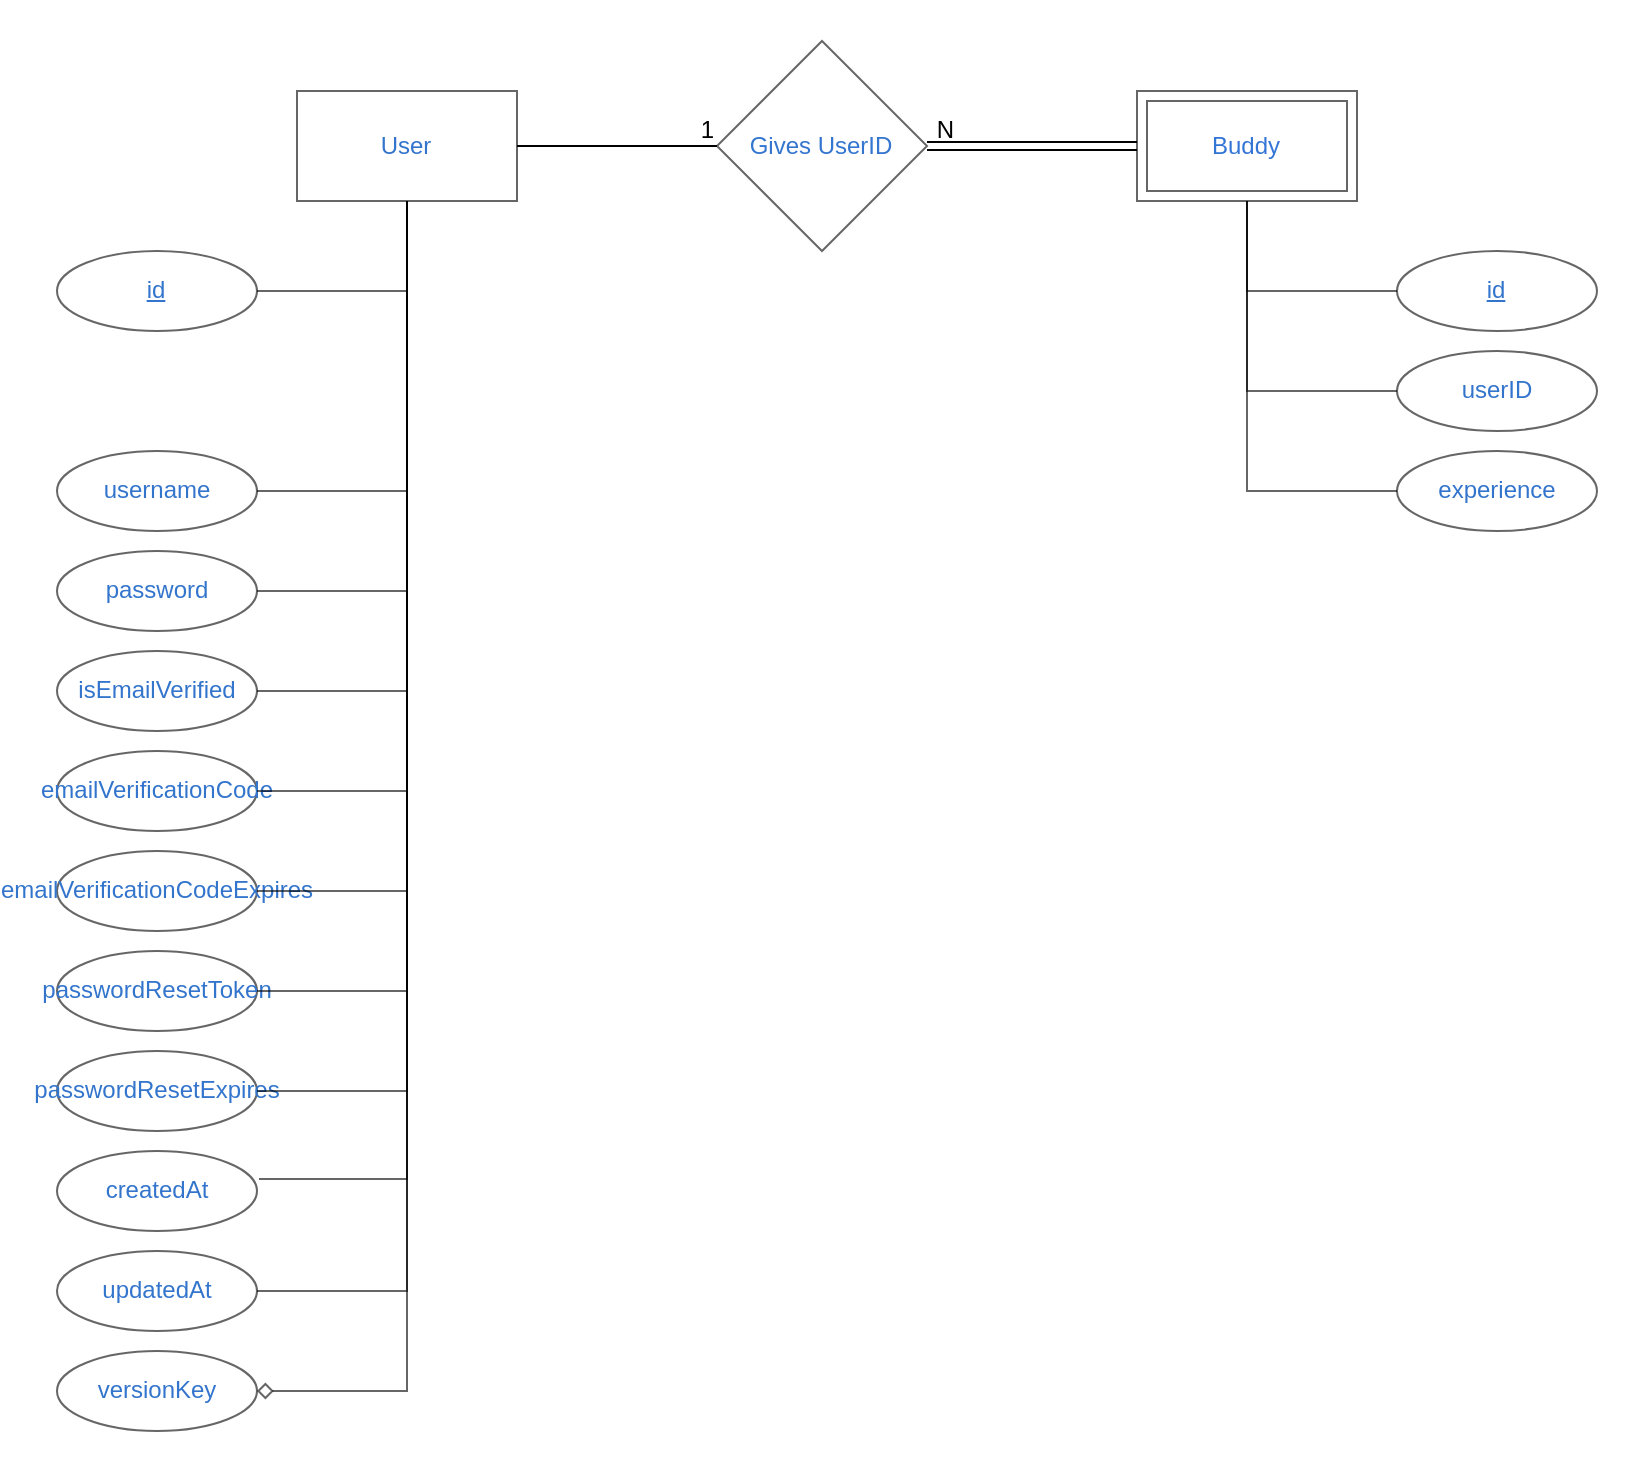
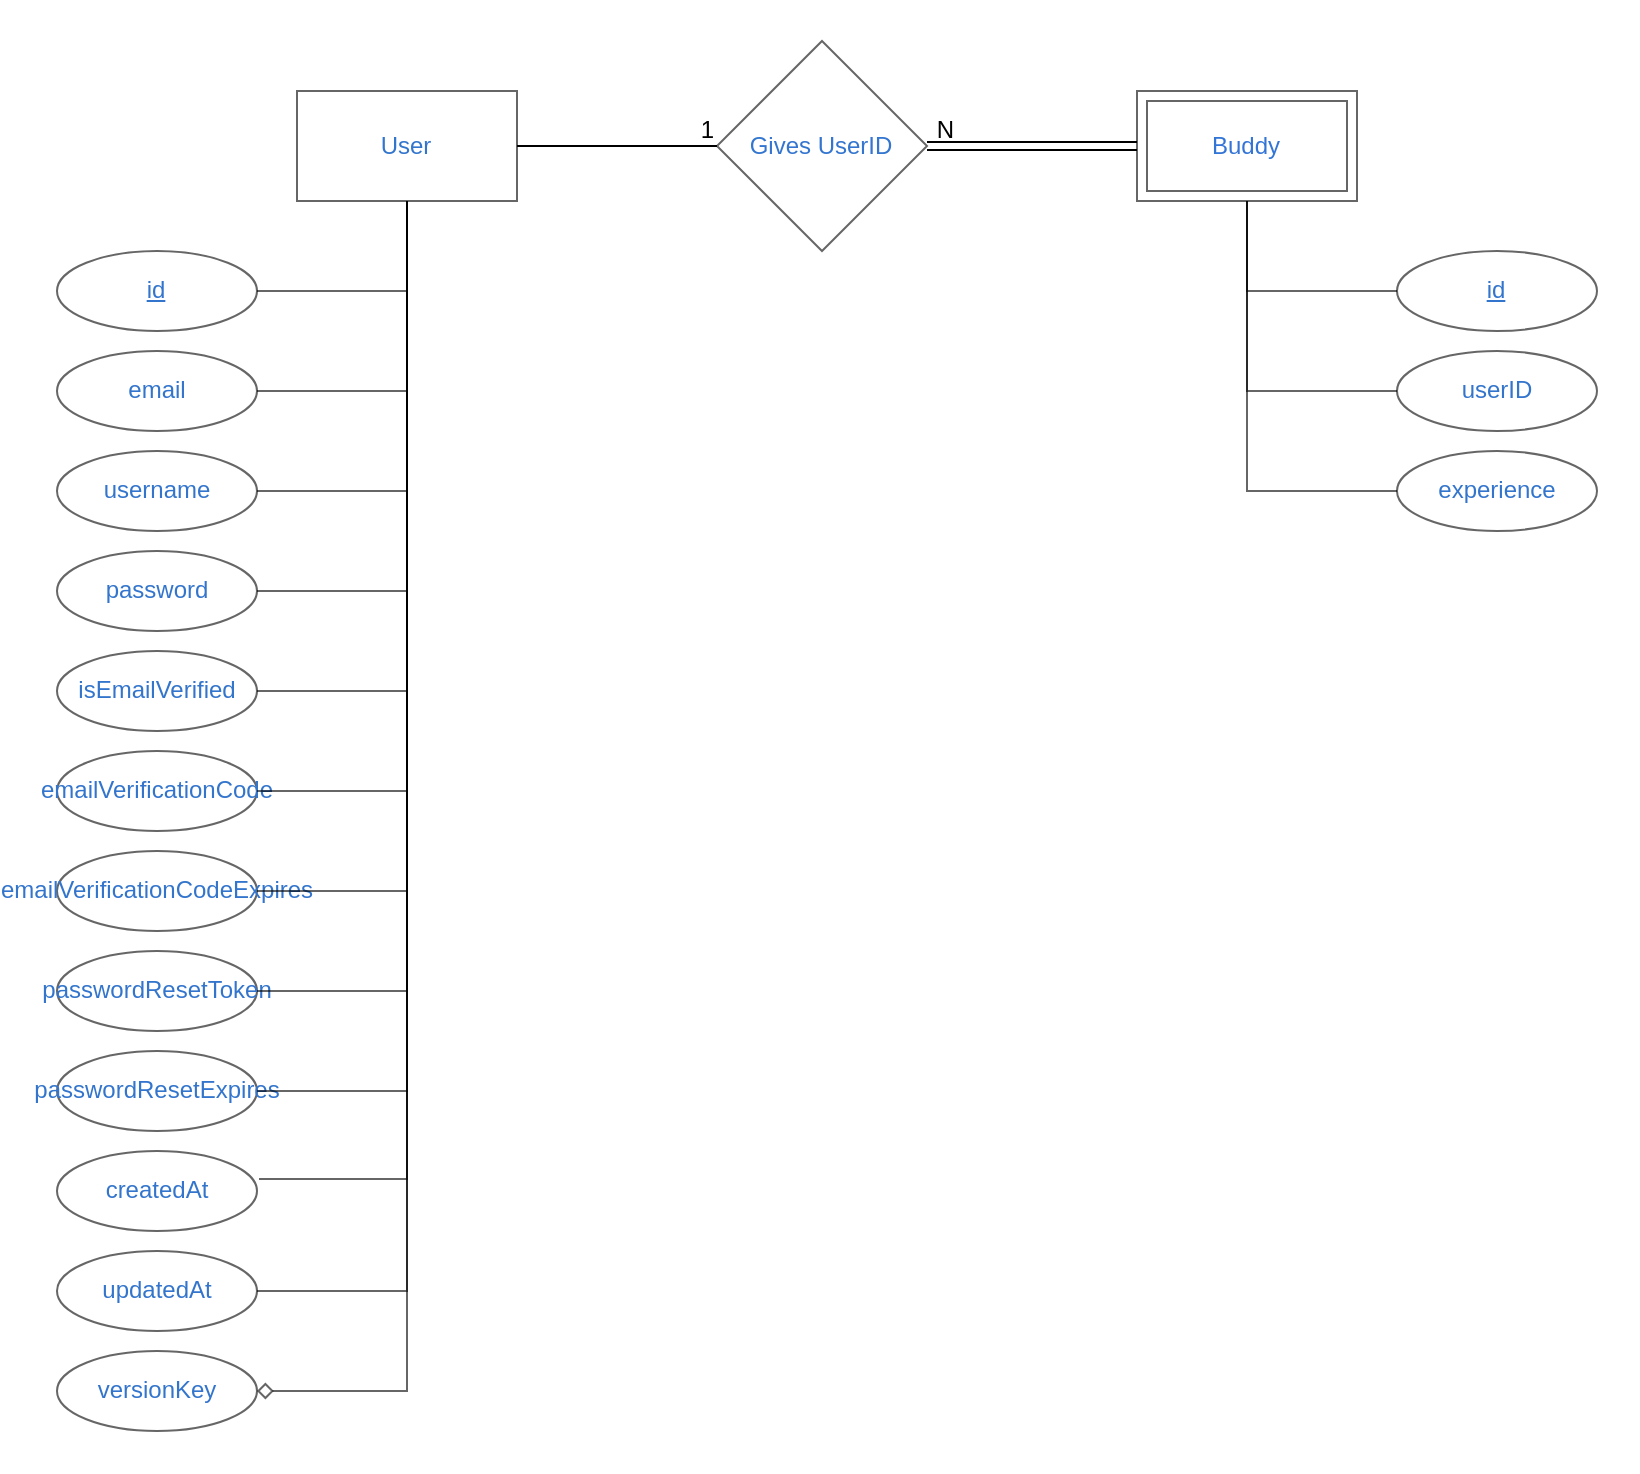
node "email": added
edge "User" -- "email": added
